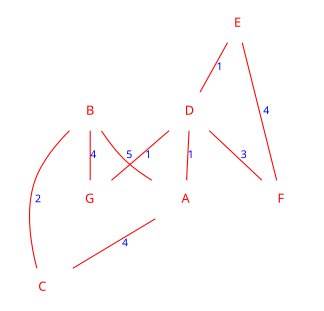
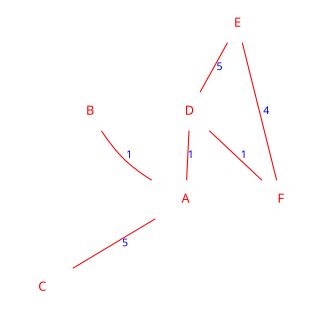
edge "E" -- "D": label "1" -> "5"
edge "B" -- "A": label "5" -> "1"
edge "D" -- "F": label "3" -> "1"
edge "B" -- "C": removed, label "2"
node "G": removed
edge "A" -- "C": label "4" -> "5"
